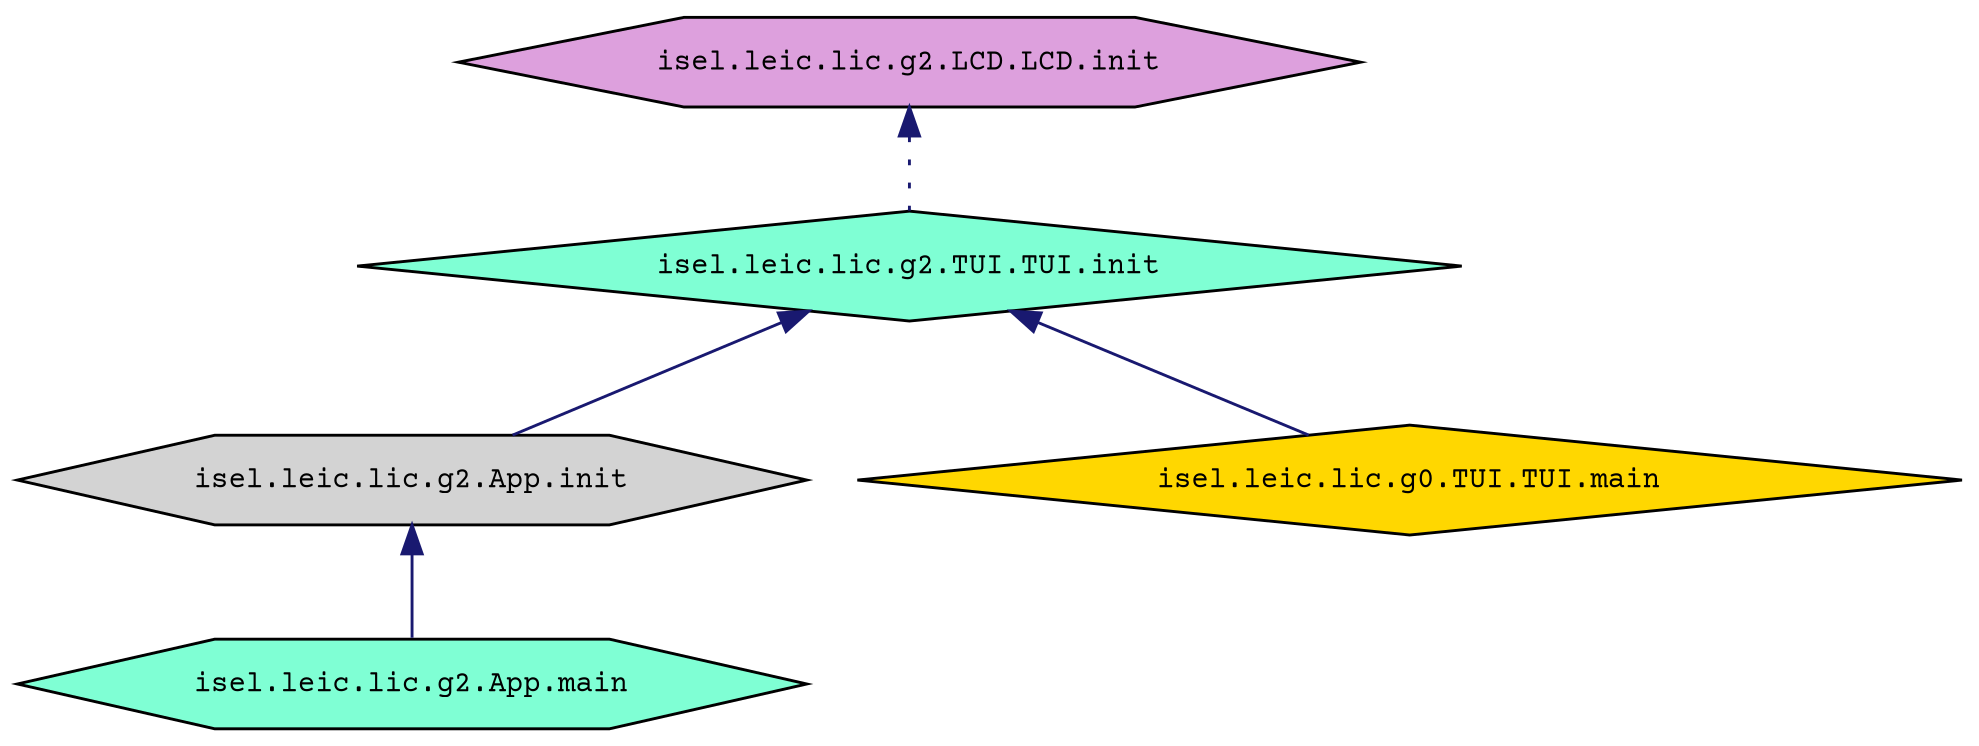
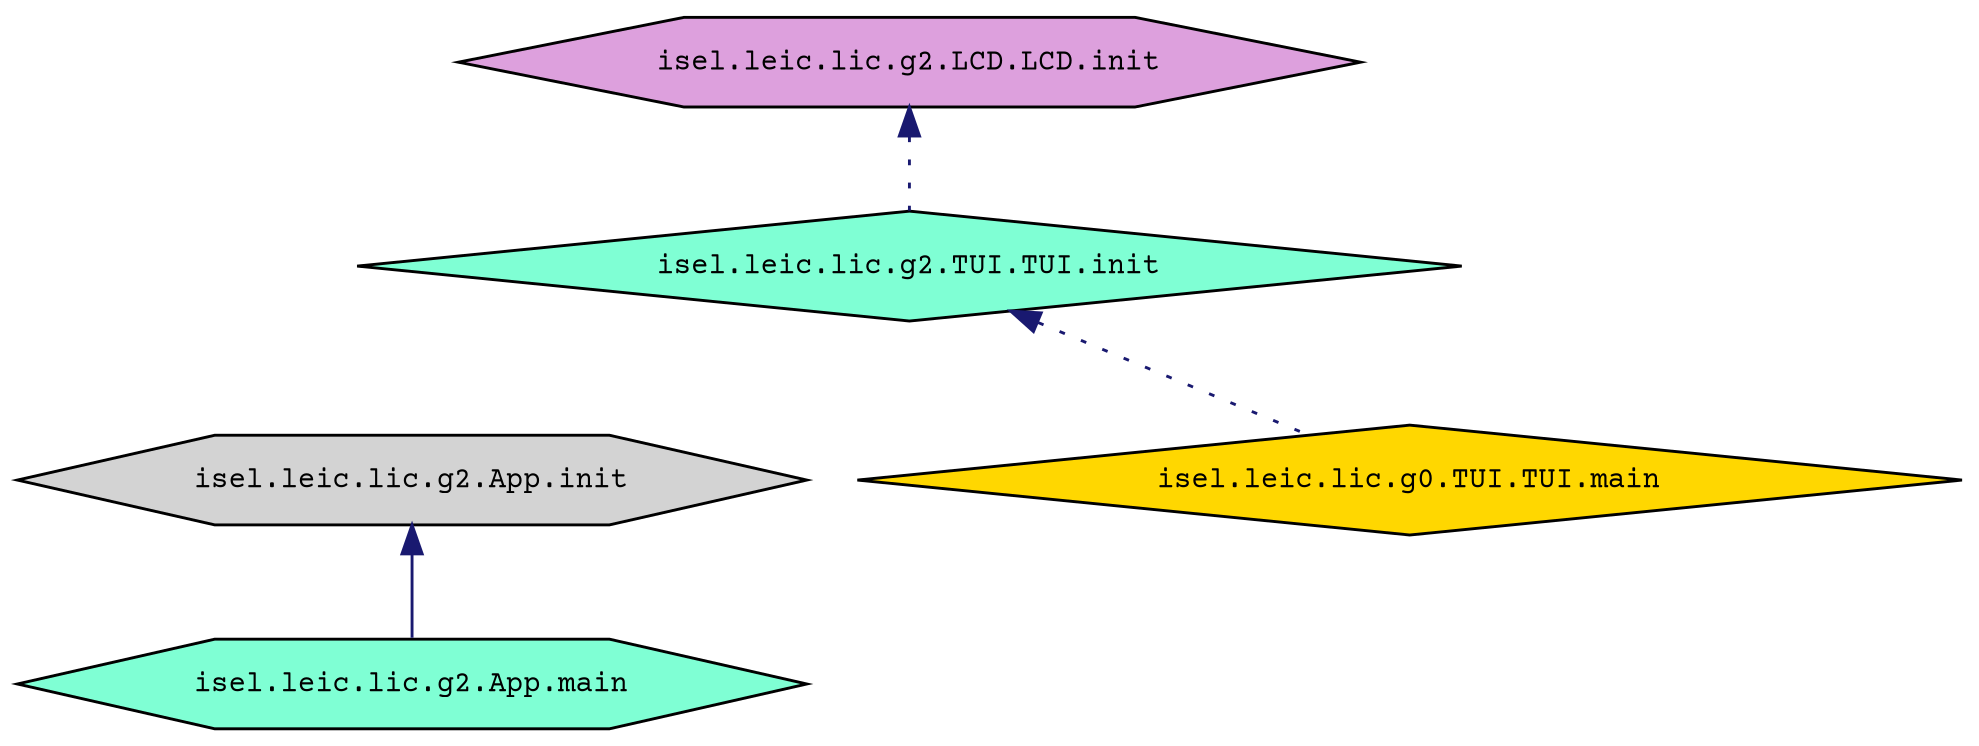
edge "isel.leic.lic.g2.App.init" -> "isel.leic.lic.g2.TUI.TUI.init": removed
edge "isel.leic.lic.g0.TUI.TUI.main" -> "isel.leic.lic.g2.TUI.TUI.init": style solid -> dotted
